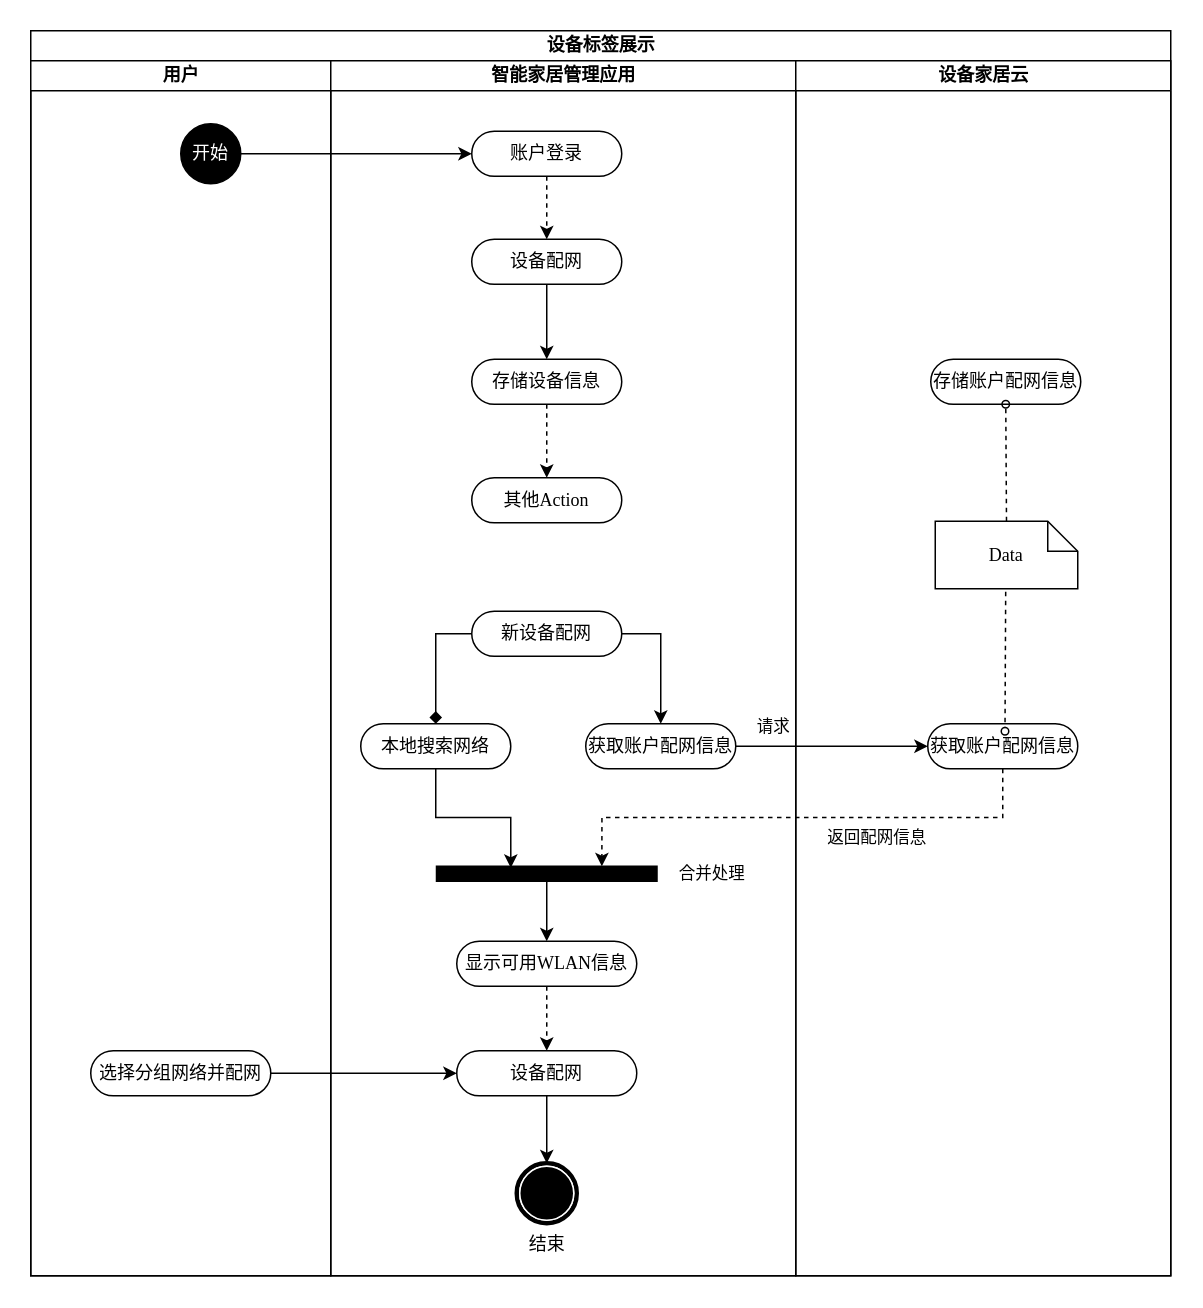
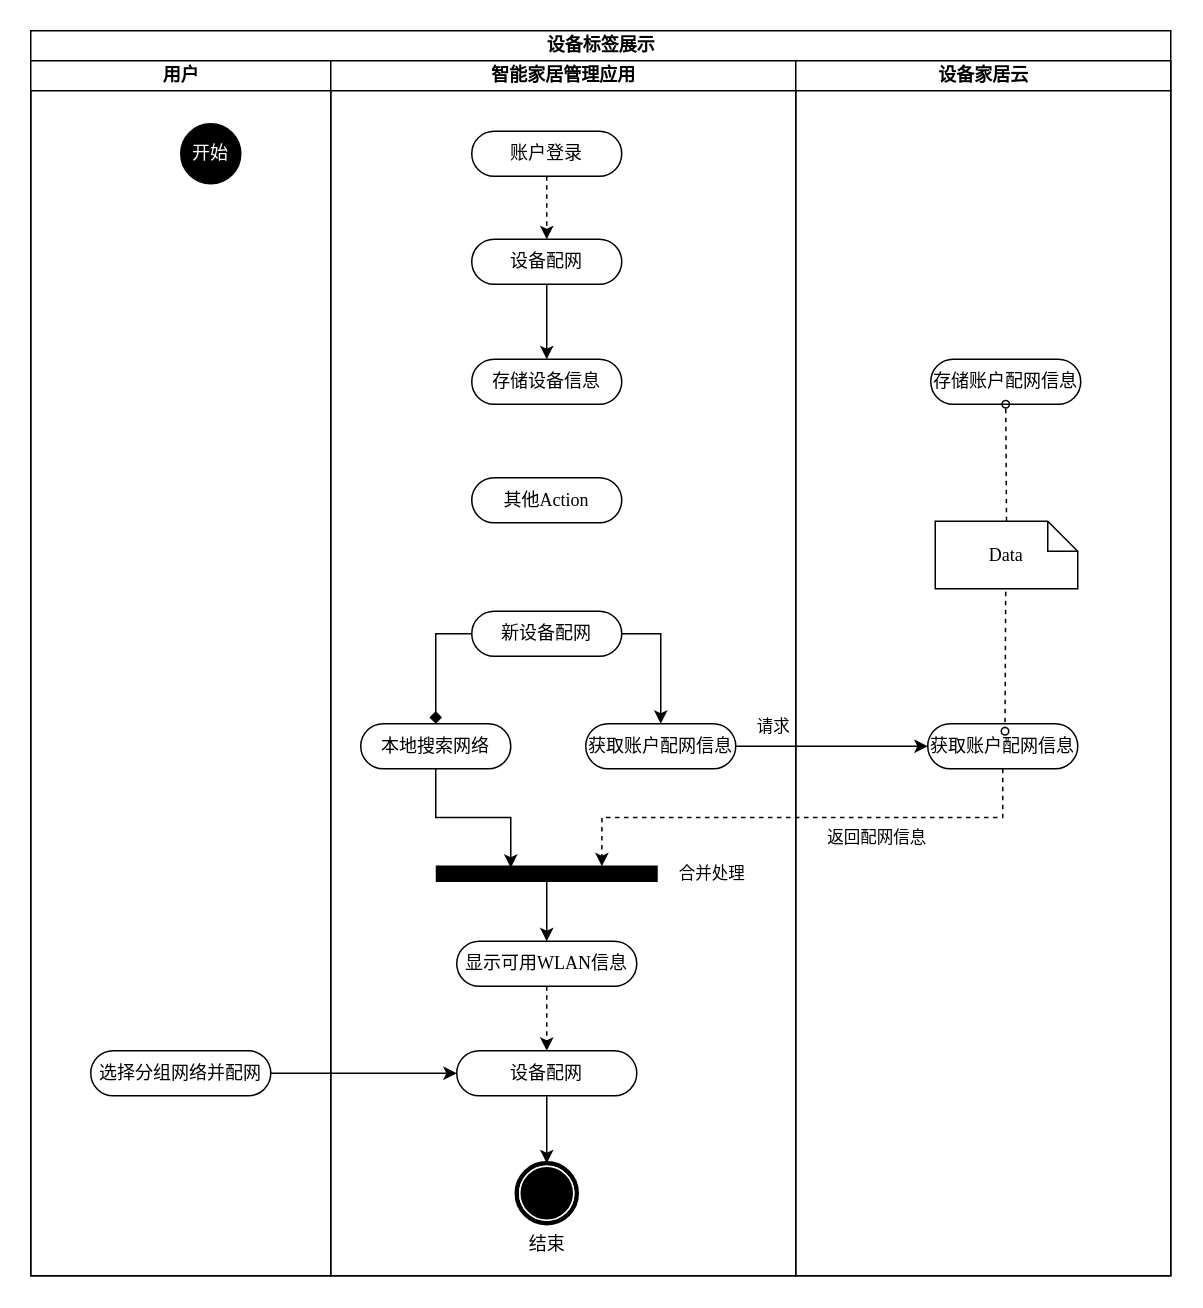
edge "开始" -> "账户登录": removed
edge "存储设备信息" -> "其他Action": removed
